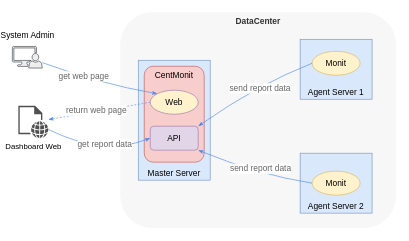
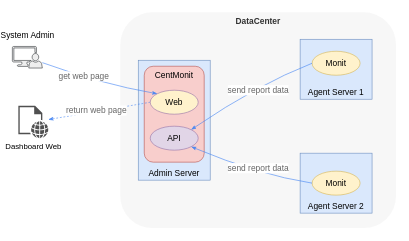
node "API": shape rounded rectangle -> ellipse
edge "Dashboard Web" -> "API": removed, label "get report data"
node "Master Server": label "Master Server" -> "Admin Server"
